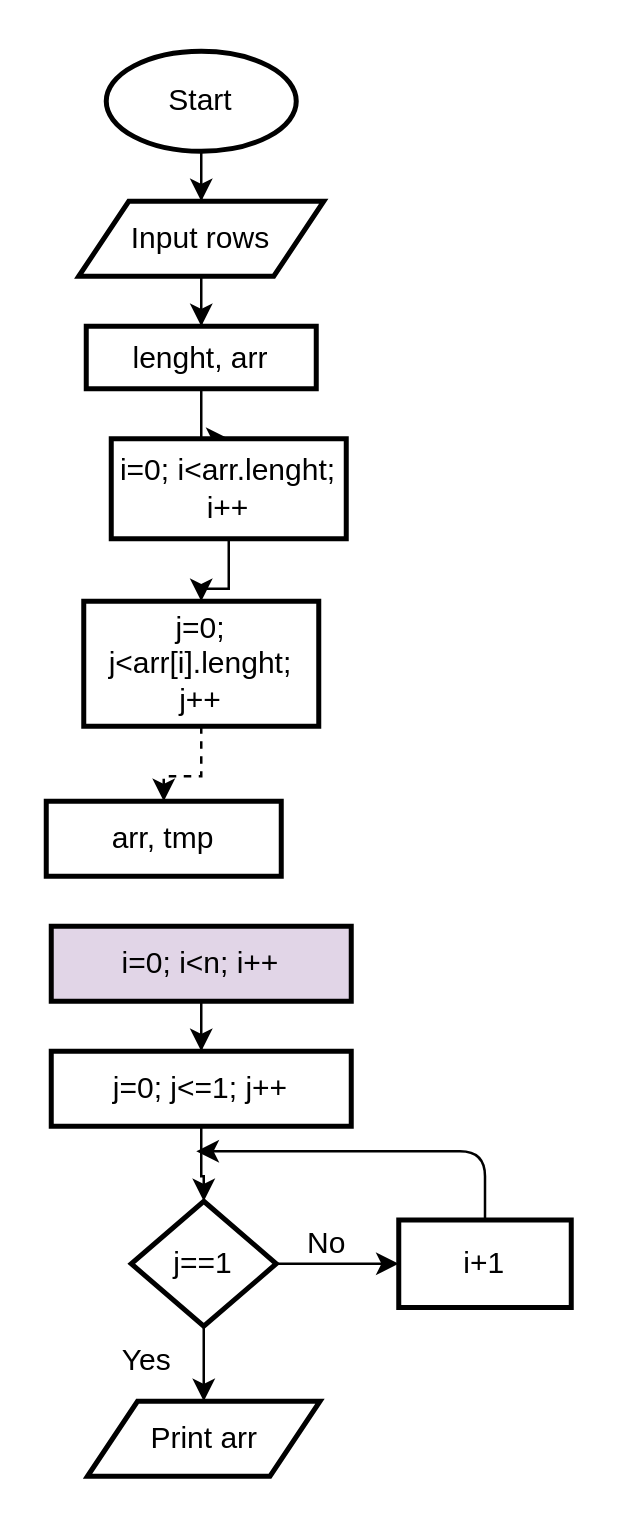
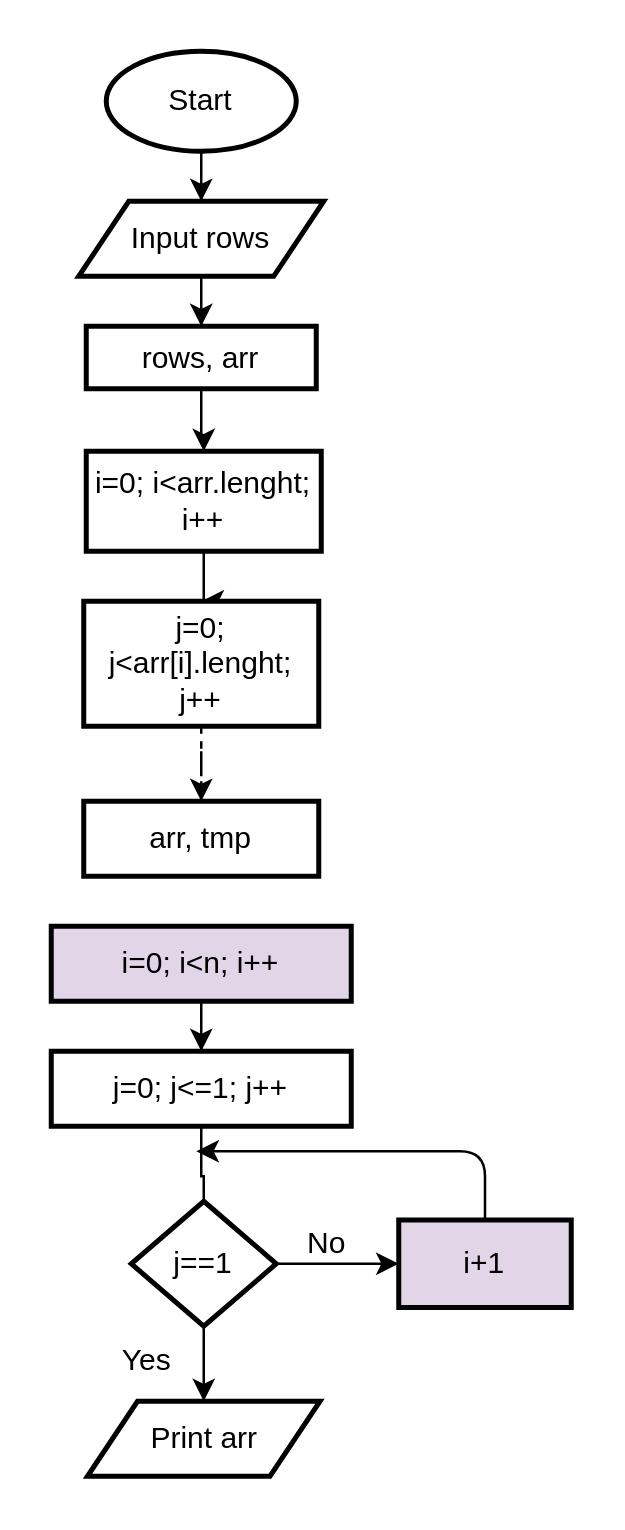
node "lenght, arr": label "lenght, arr" -> "rows, arr"
node "i=0; i<arr.lenght; i++": moved (229, 489) -> (204, 501)
node "arr, tmp": moved (164, 839) -> (201, 839)
edge "j=0; j<=1; j++" -> "j==1": arrowhead classic -> none
node "i+1": fillcolor #ffffff -> #e1d5e7
